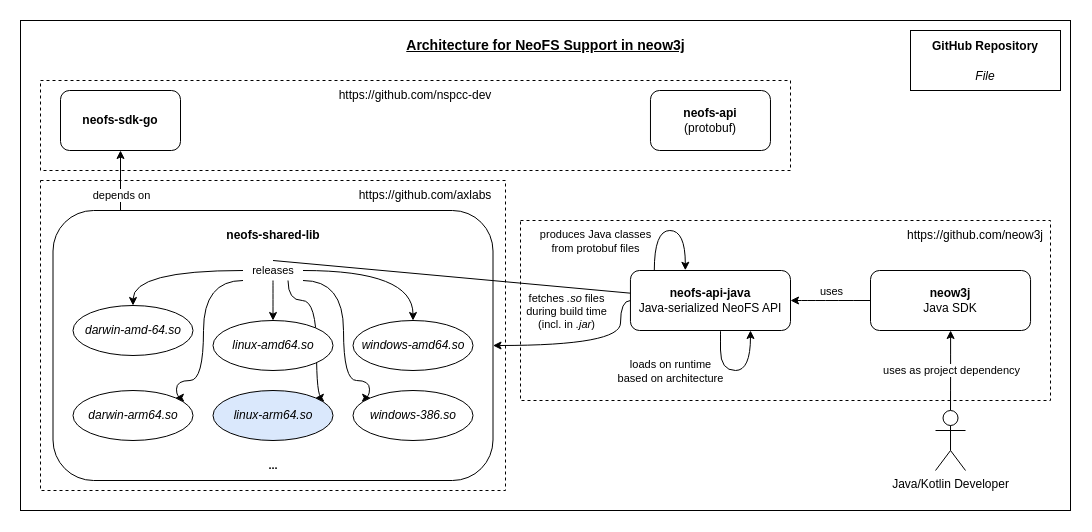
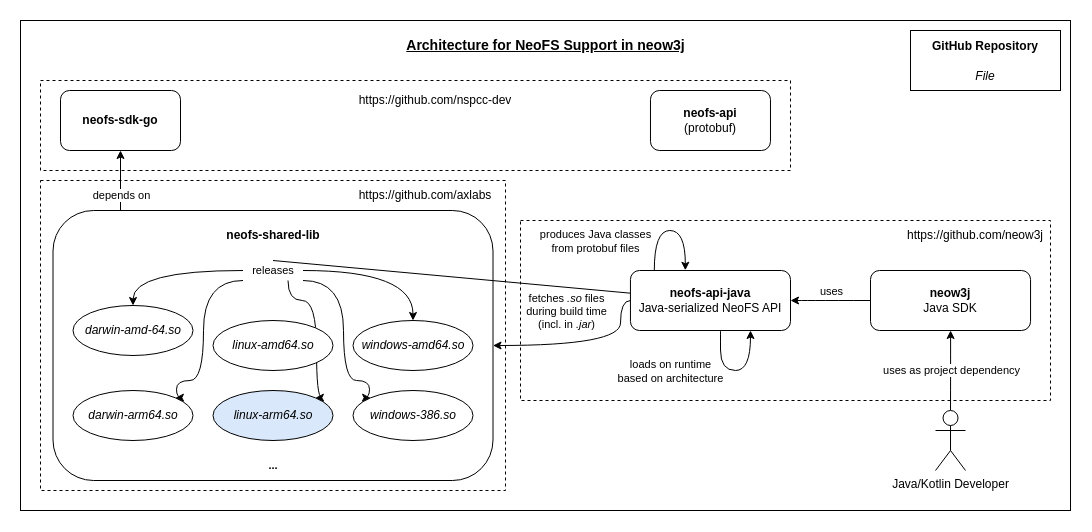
node "https://github.com/nspcc-dev": moved (416, 96) -> (436, 101)
edge "releases" -> "linux-amd64.so": removed
